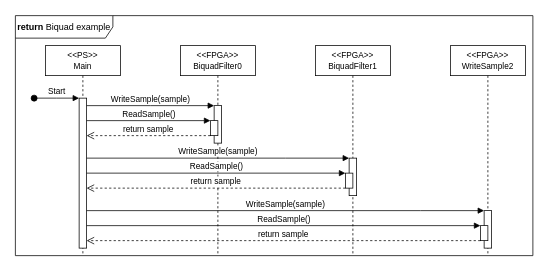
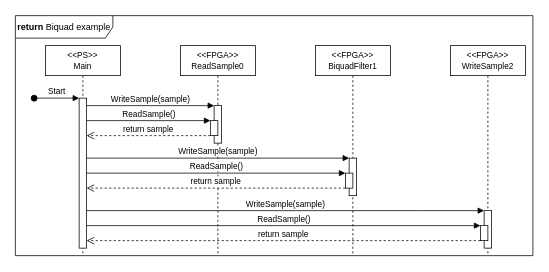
node "<<FPGA>> BiquadFilter0": label "<<FPGA>> BiquadFilter0" -> "<<FPGA>> ReadSample0"
